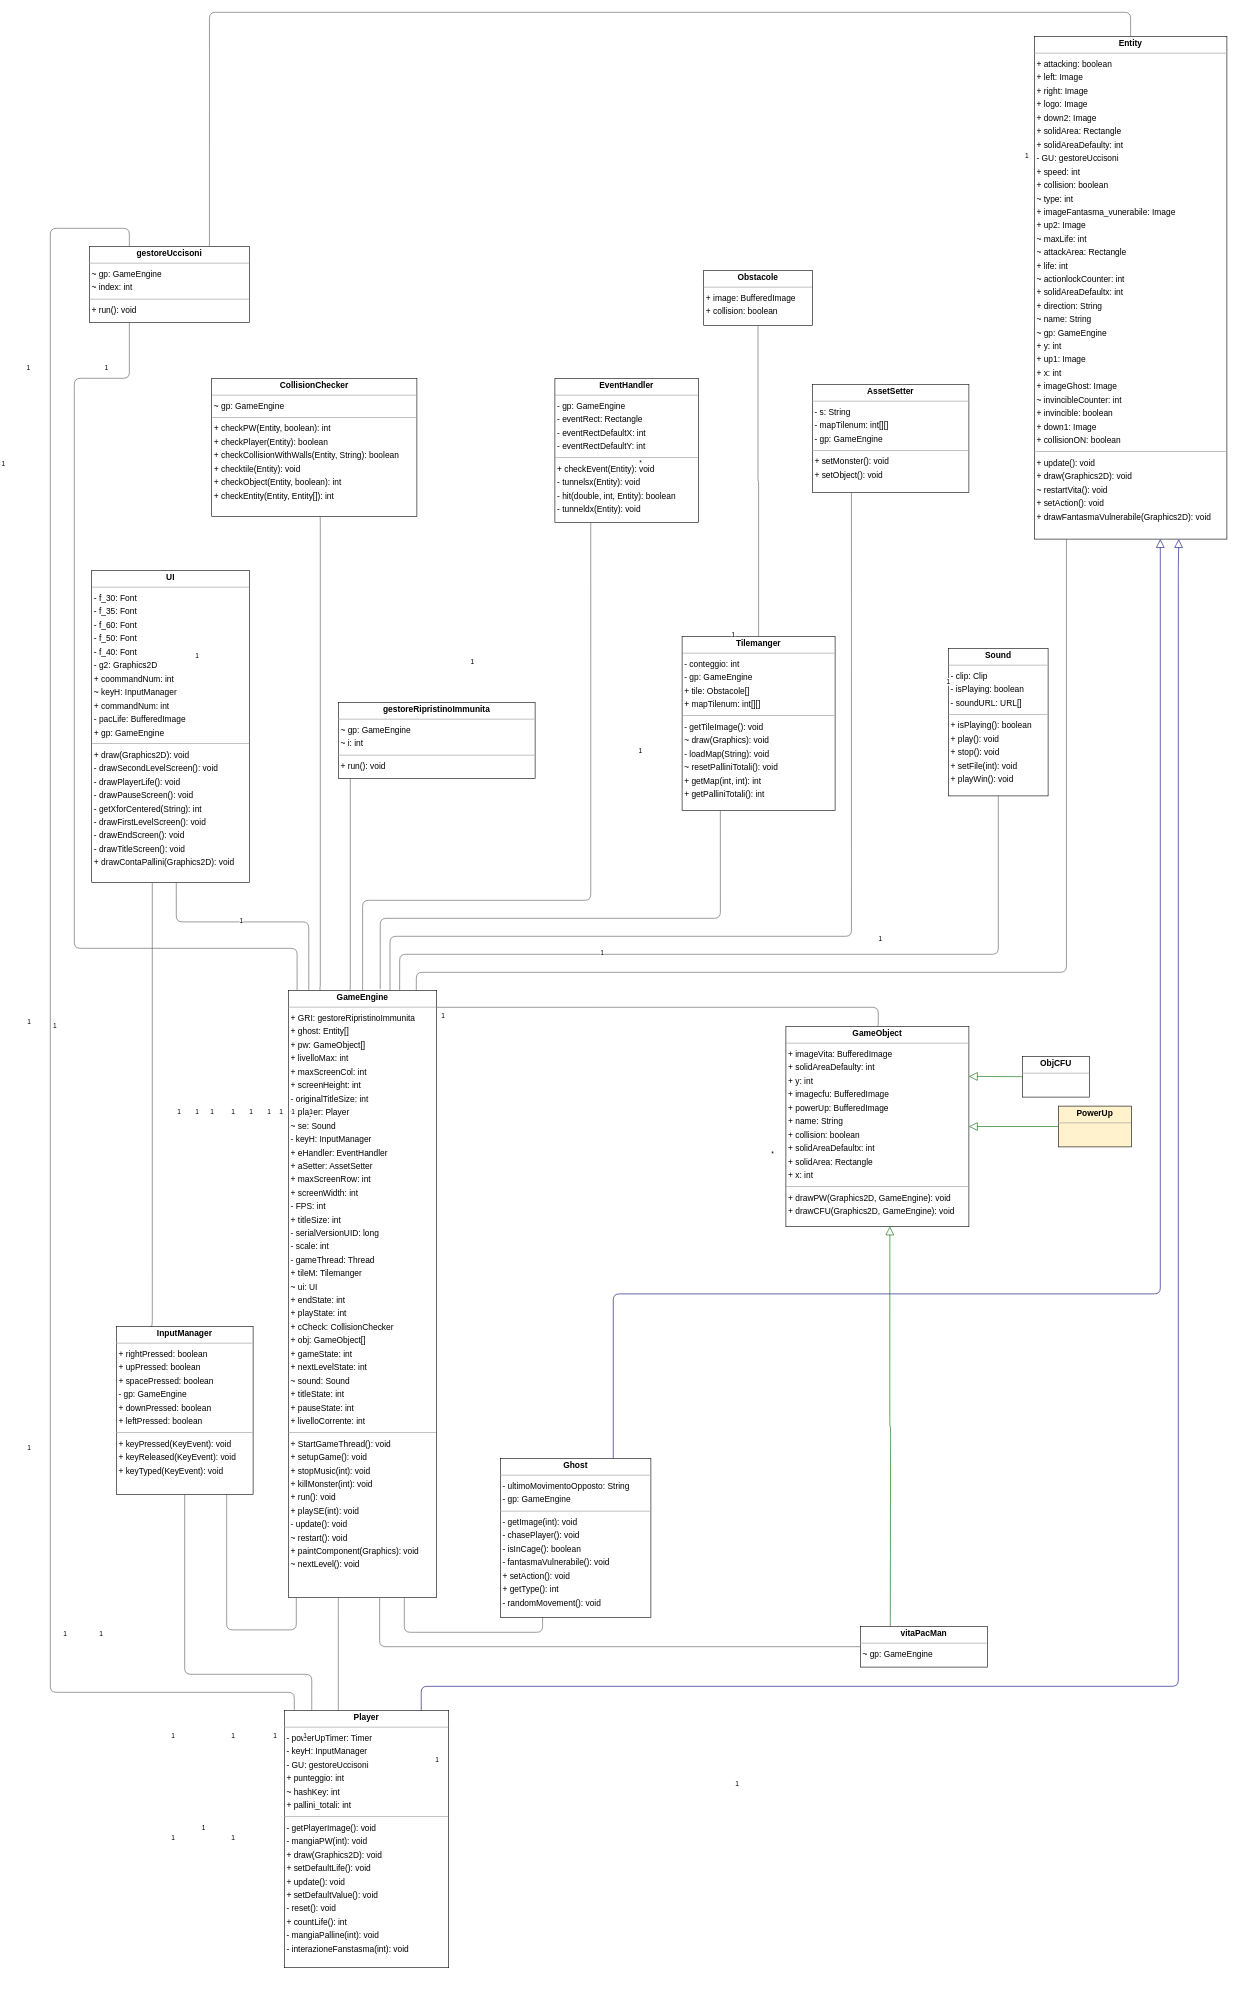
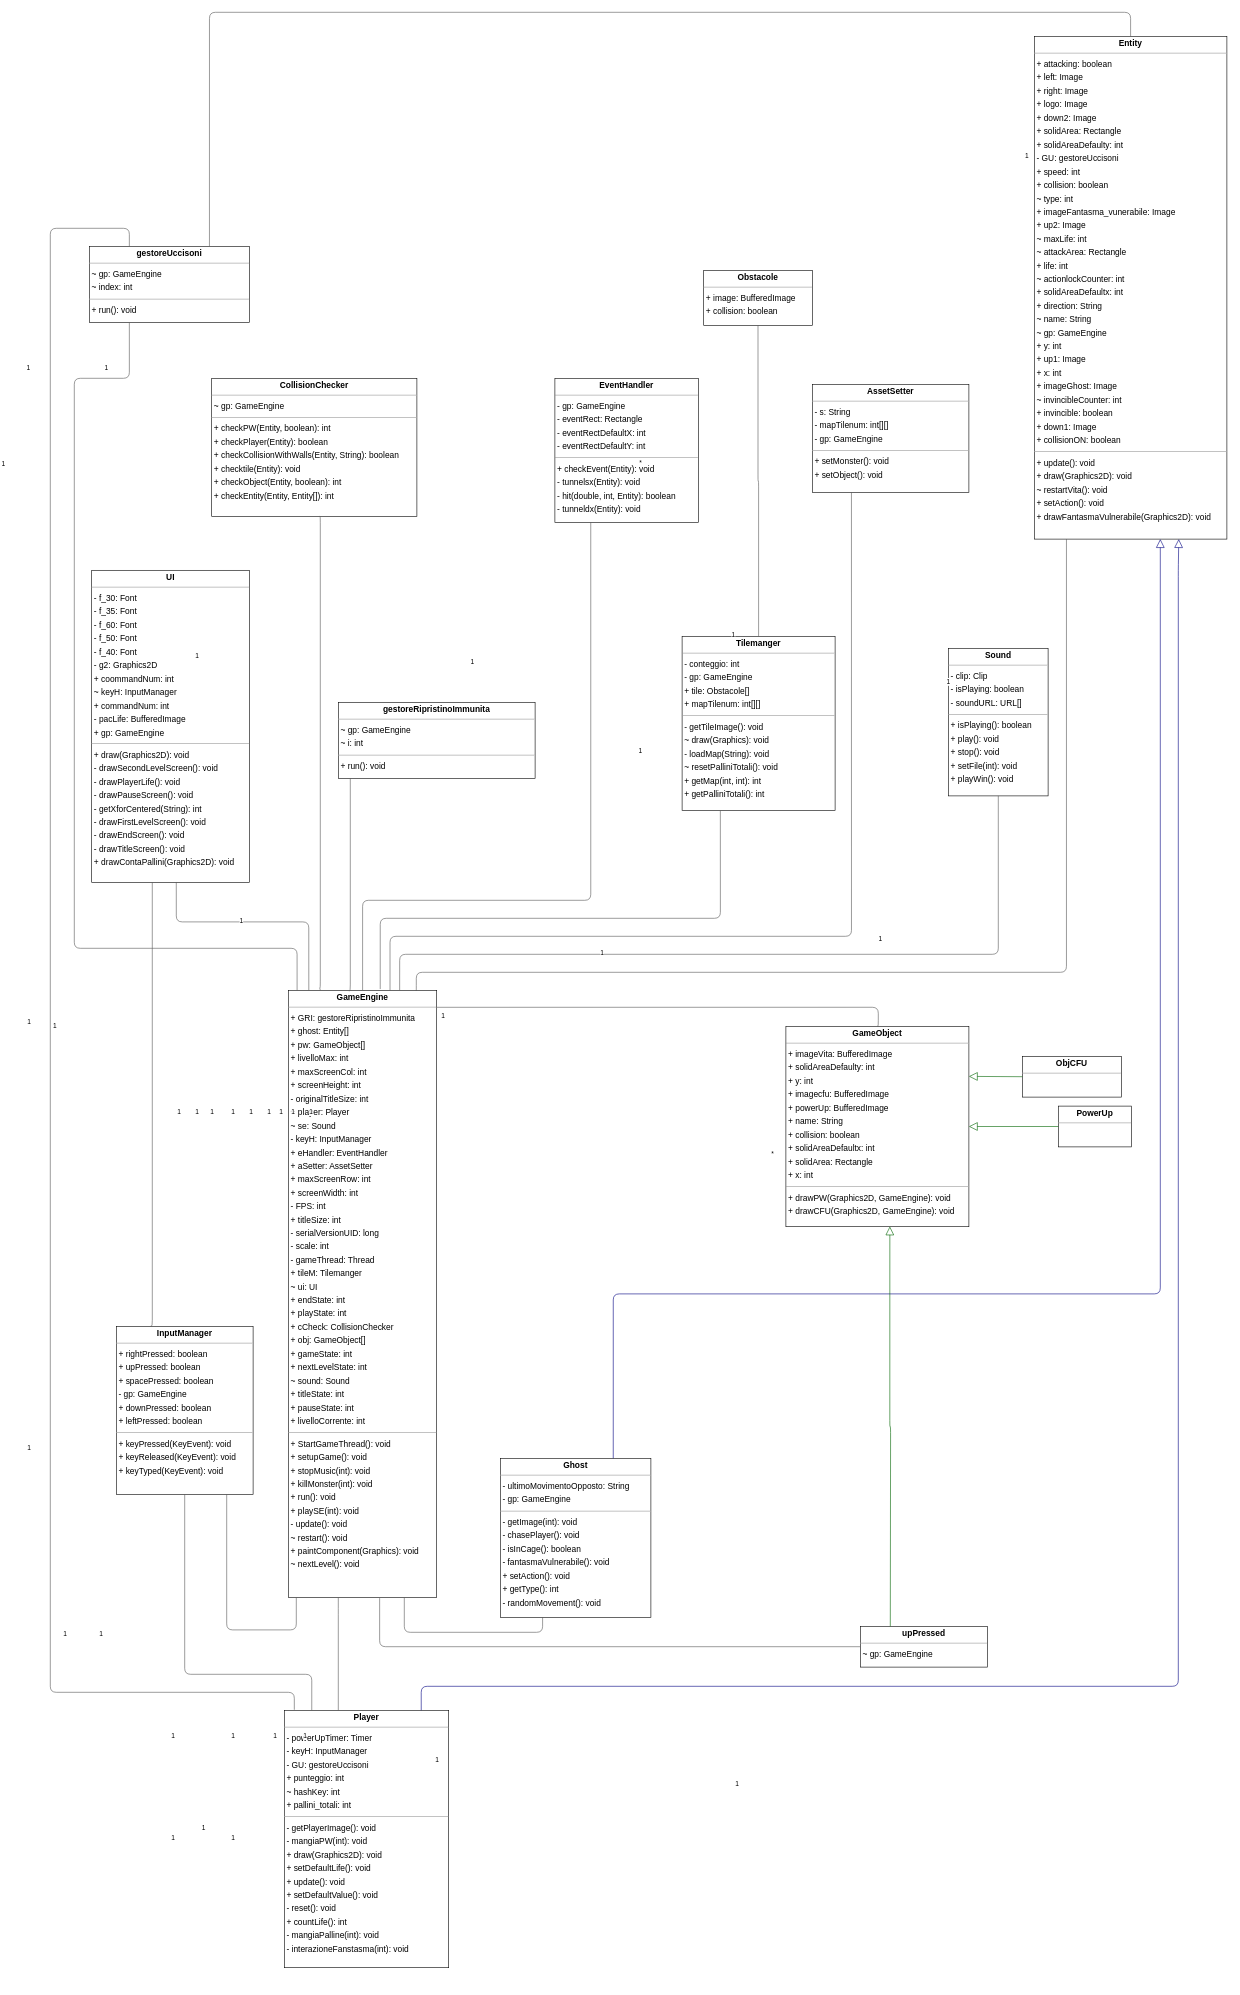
node "ObjCFU": size 67x41 -> 99x41
node "PowerUp": fillcolor #fff2cc -> #ffffff
node "vitaPacMan ~ gp: GameEngine": label "vitaPacMan ~ gp: GameEngine" -> "upPressed ~ gp: GameEngine"
